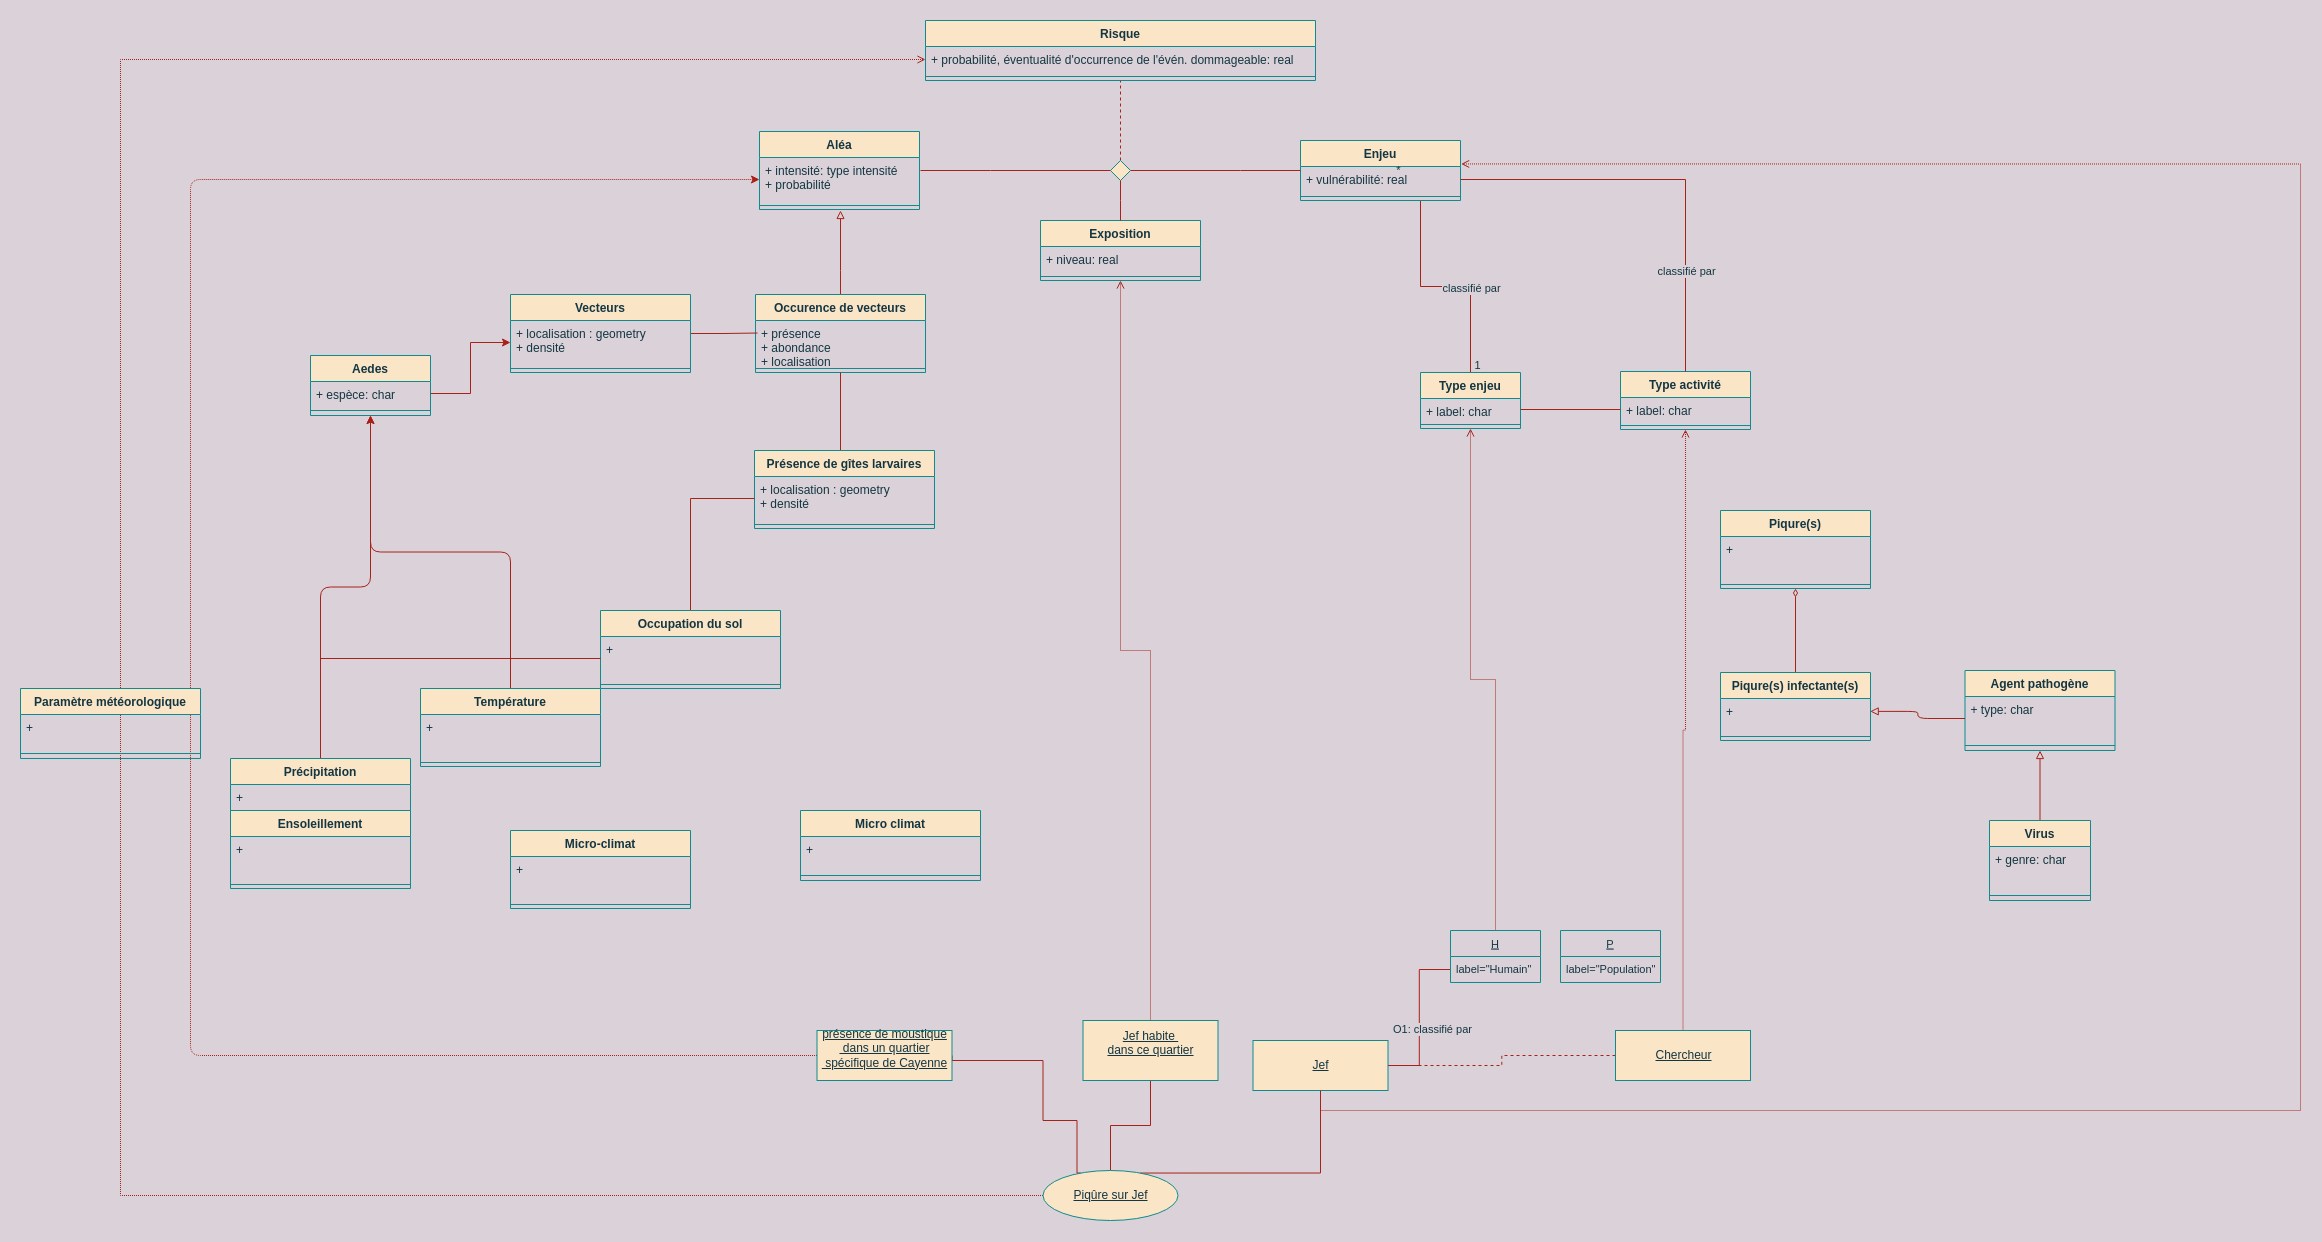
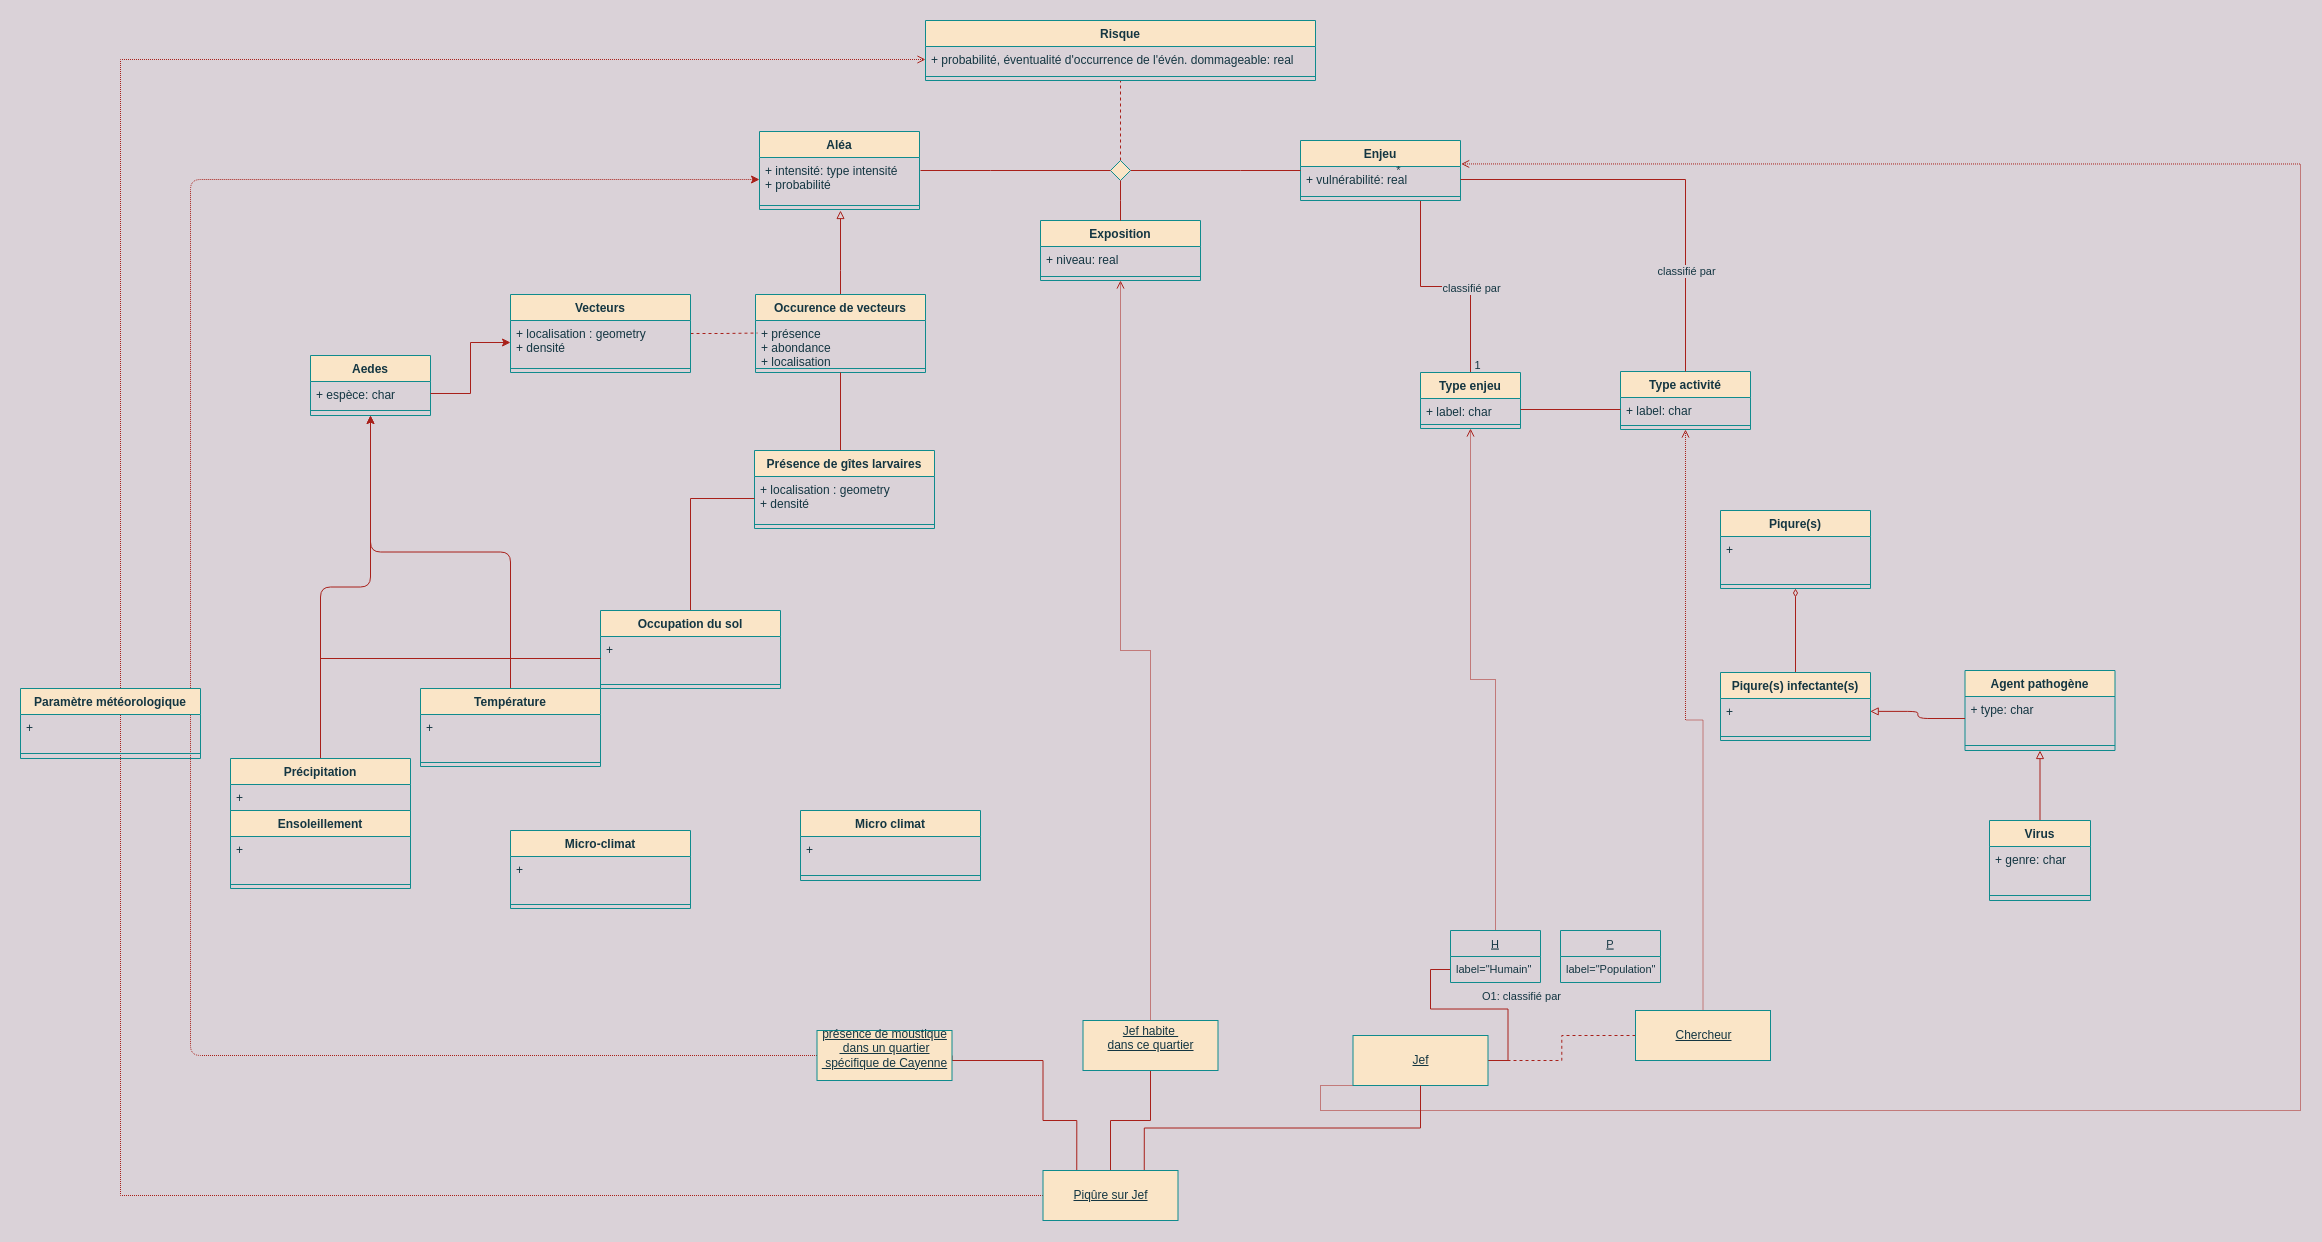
edge "Vecteurs" -- "+ présence + abondance + localisation": style solid -> dashed
node "Jef habite dans ce quartier": size 135x60 -> 135x50
node "Chercheur": moved (1683, 1056) -> (1703, 1036)
node "Jef": moved (1321, 1066) -> (1421, 1061)
node "Piqûre sur Jef": shape ellipse -> rectangle
